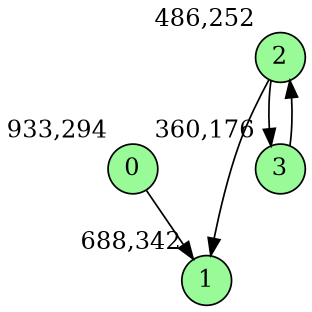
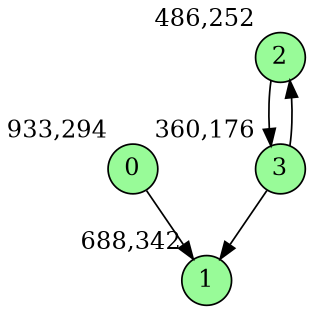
edge "2 486,252" -> "1 688,342": now "3 360,176" -> "1 688,342"
